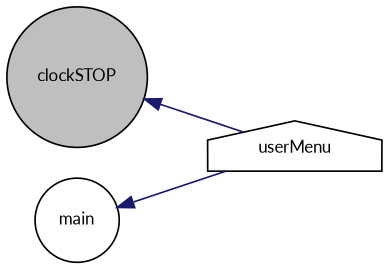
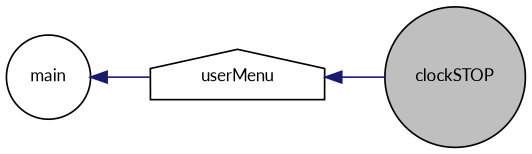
edge "userMenu" -> "clockSTOP": reversed
